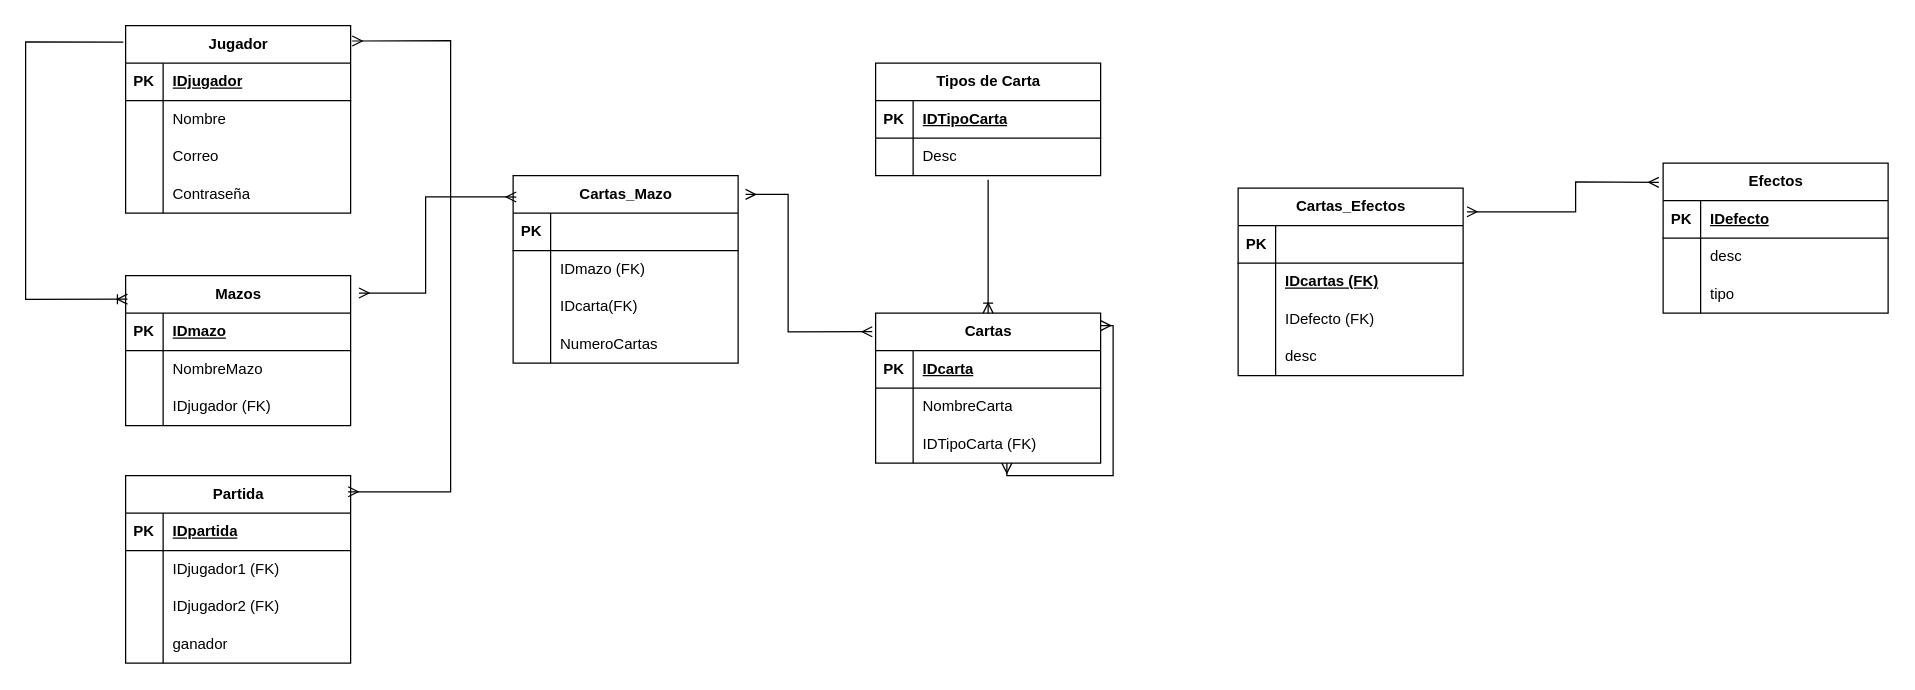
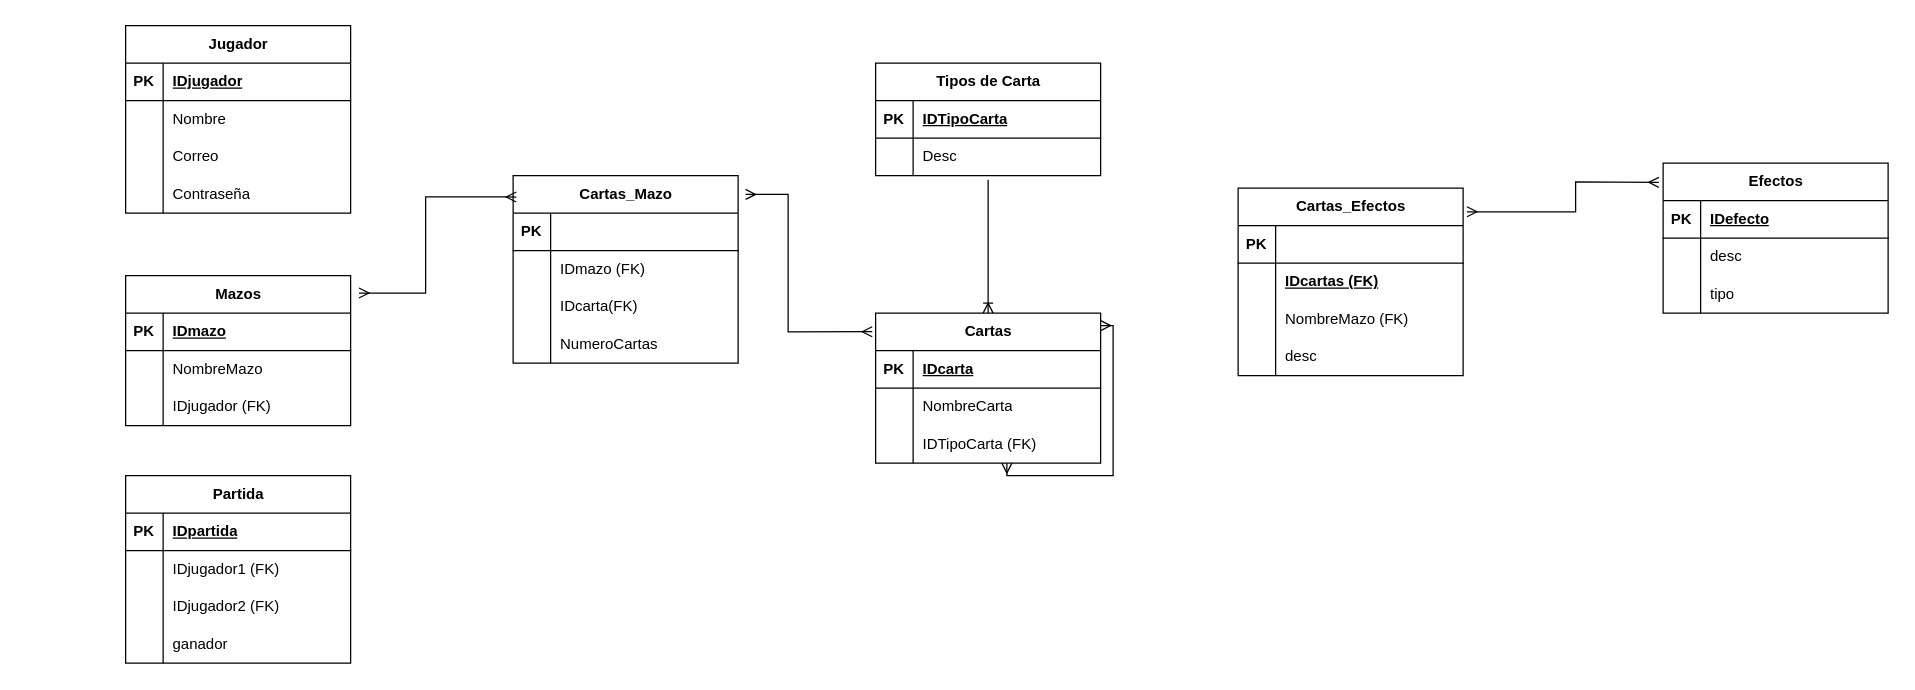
edge "Jugador" -> "Mazos": removed
edge "Jugador" -- "Partida": removed
node "IDefecto (FK)": label "IDefecto (FK)" -> "NombreMazo (FK)"
